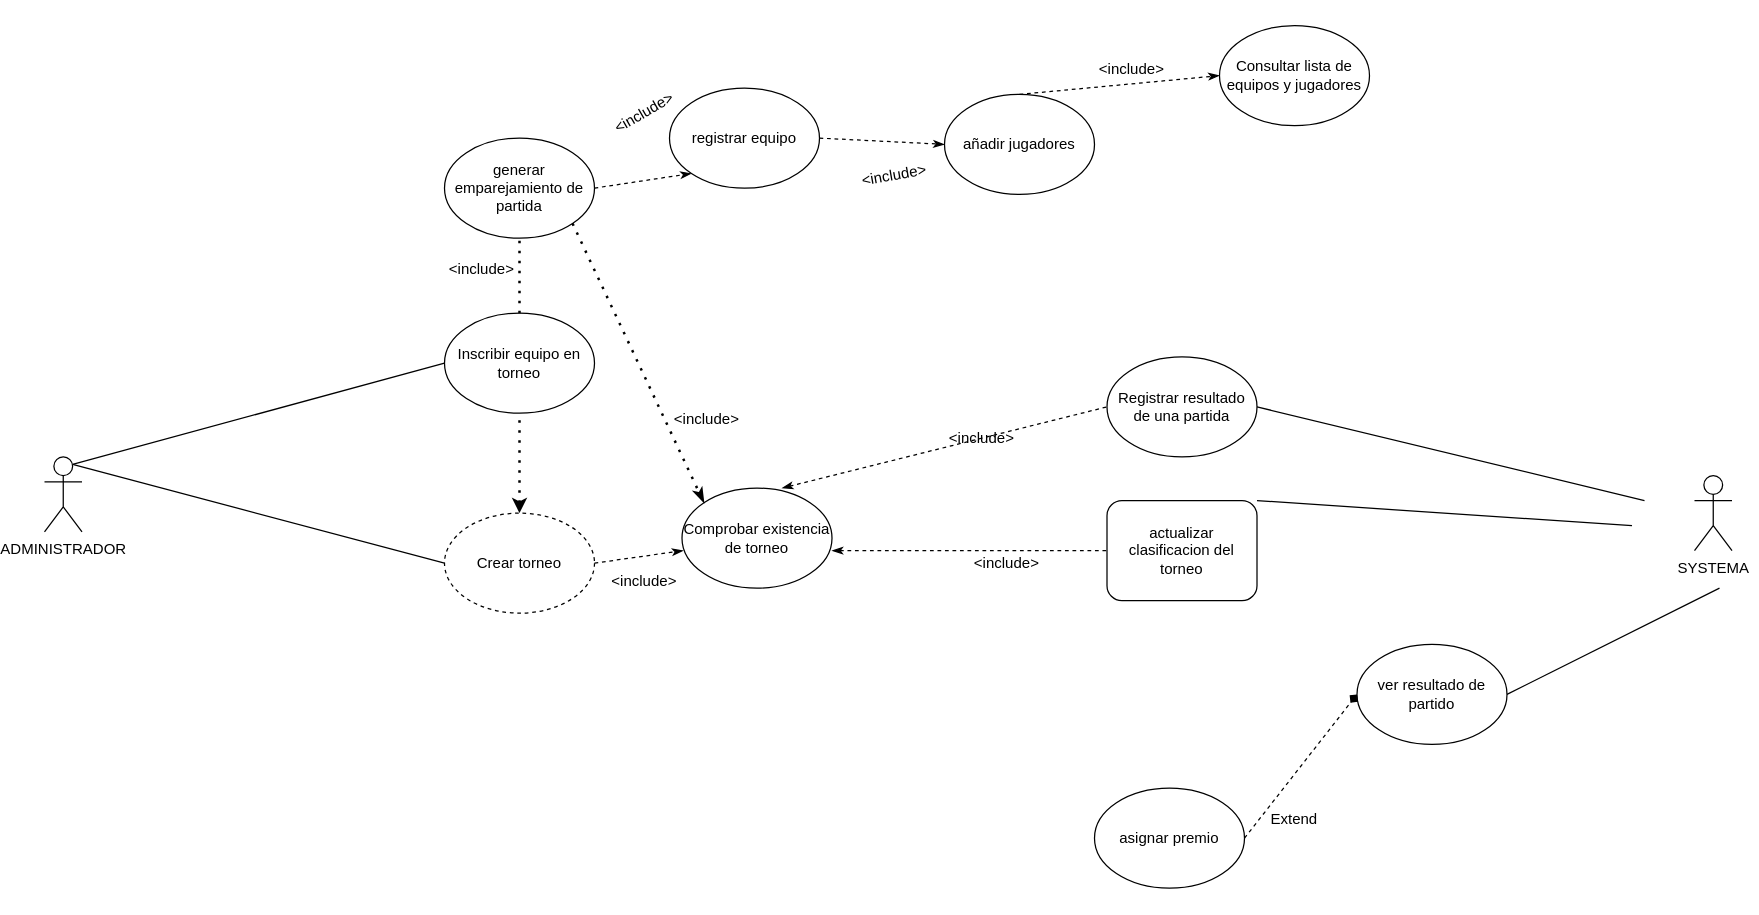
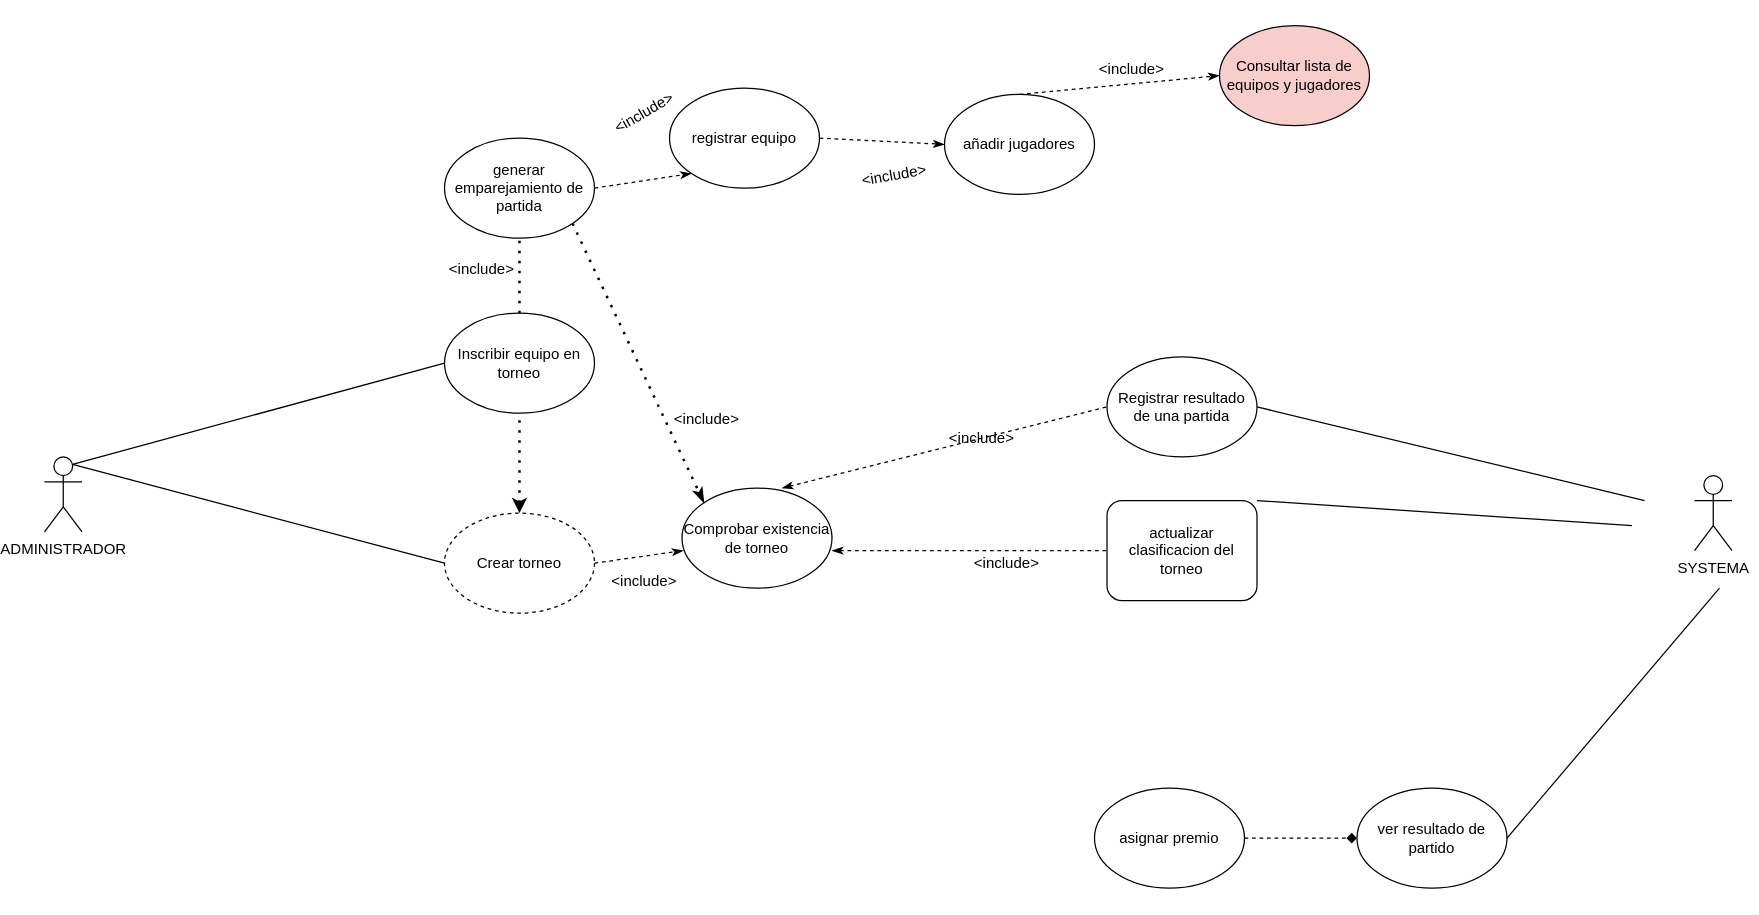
node "Consultar lista de equipos y jugadores": fillcolor #ffffff -> #f8cecc
node "ver resultado de partido": moved (1432, 694) -> (1432, 838)
node "Extend": removed
